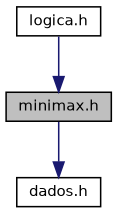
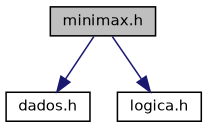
edge "logica.h" -> "minimax.h": reversed
